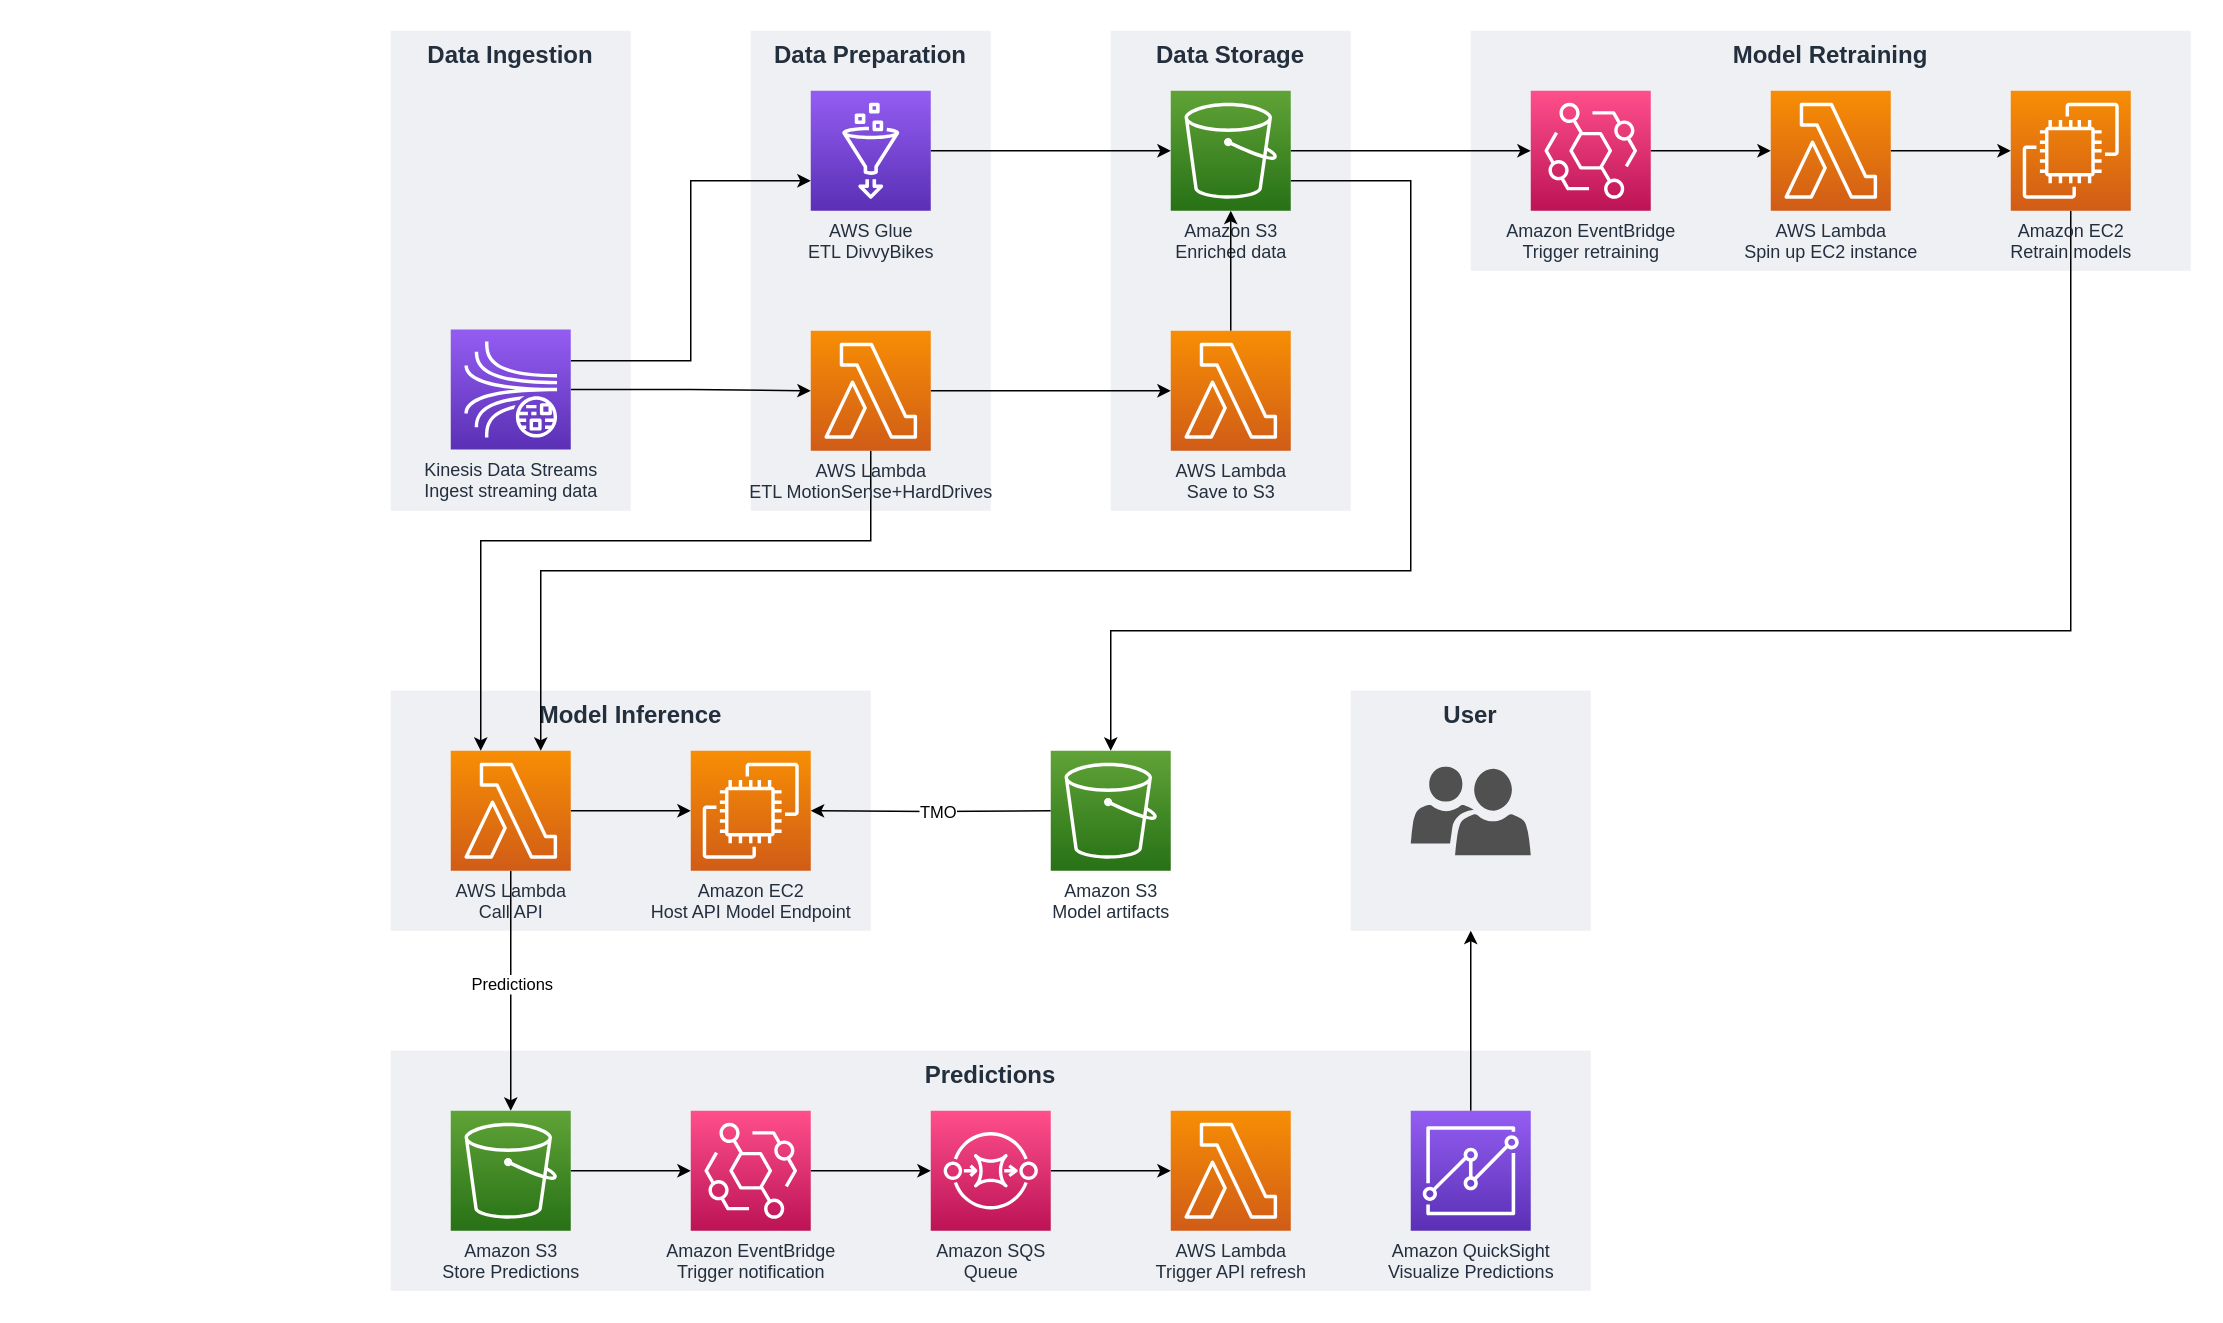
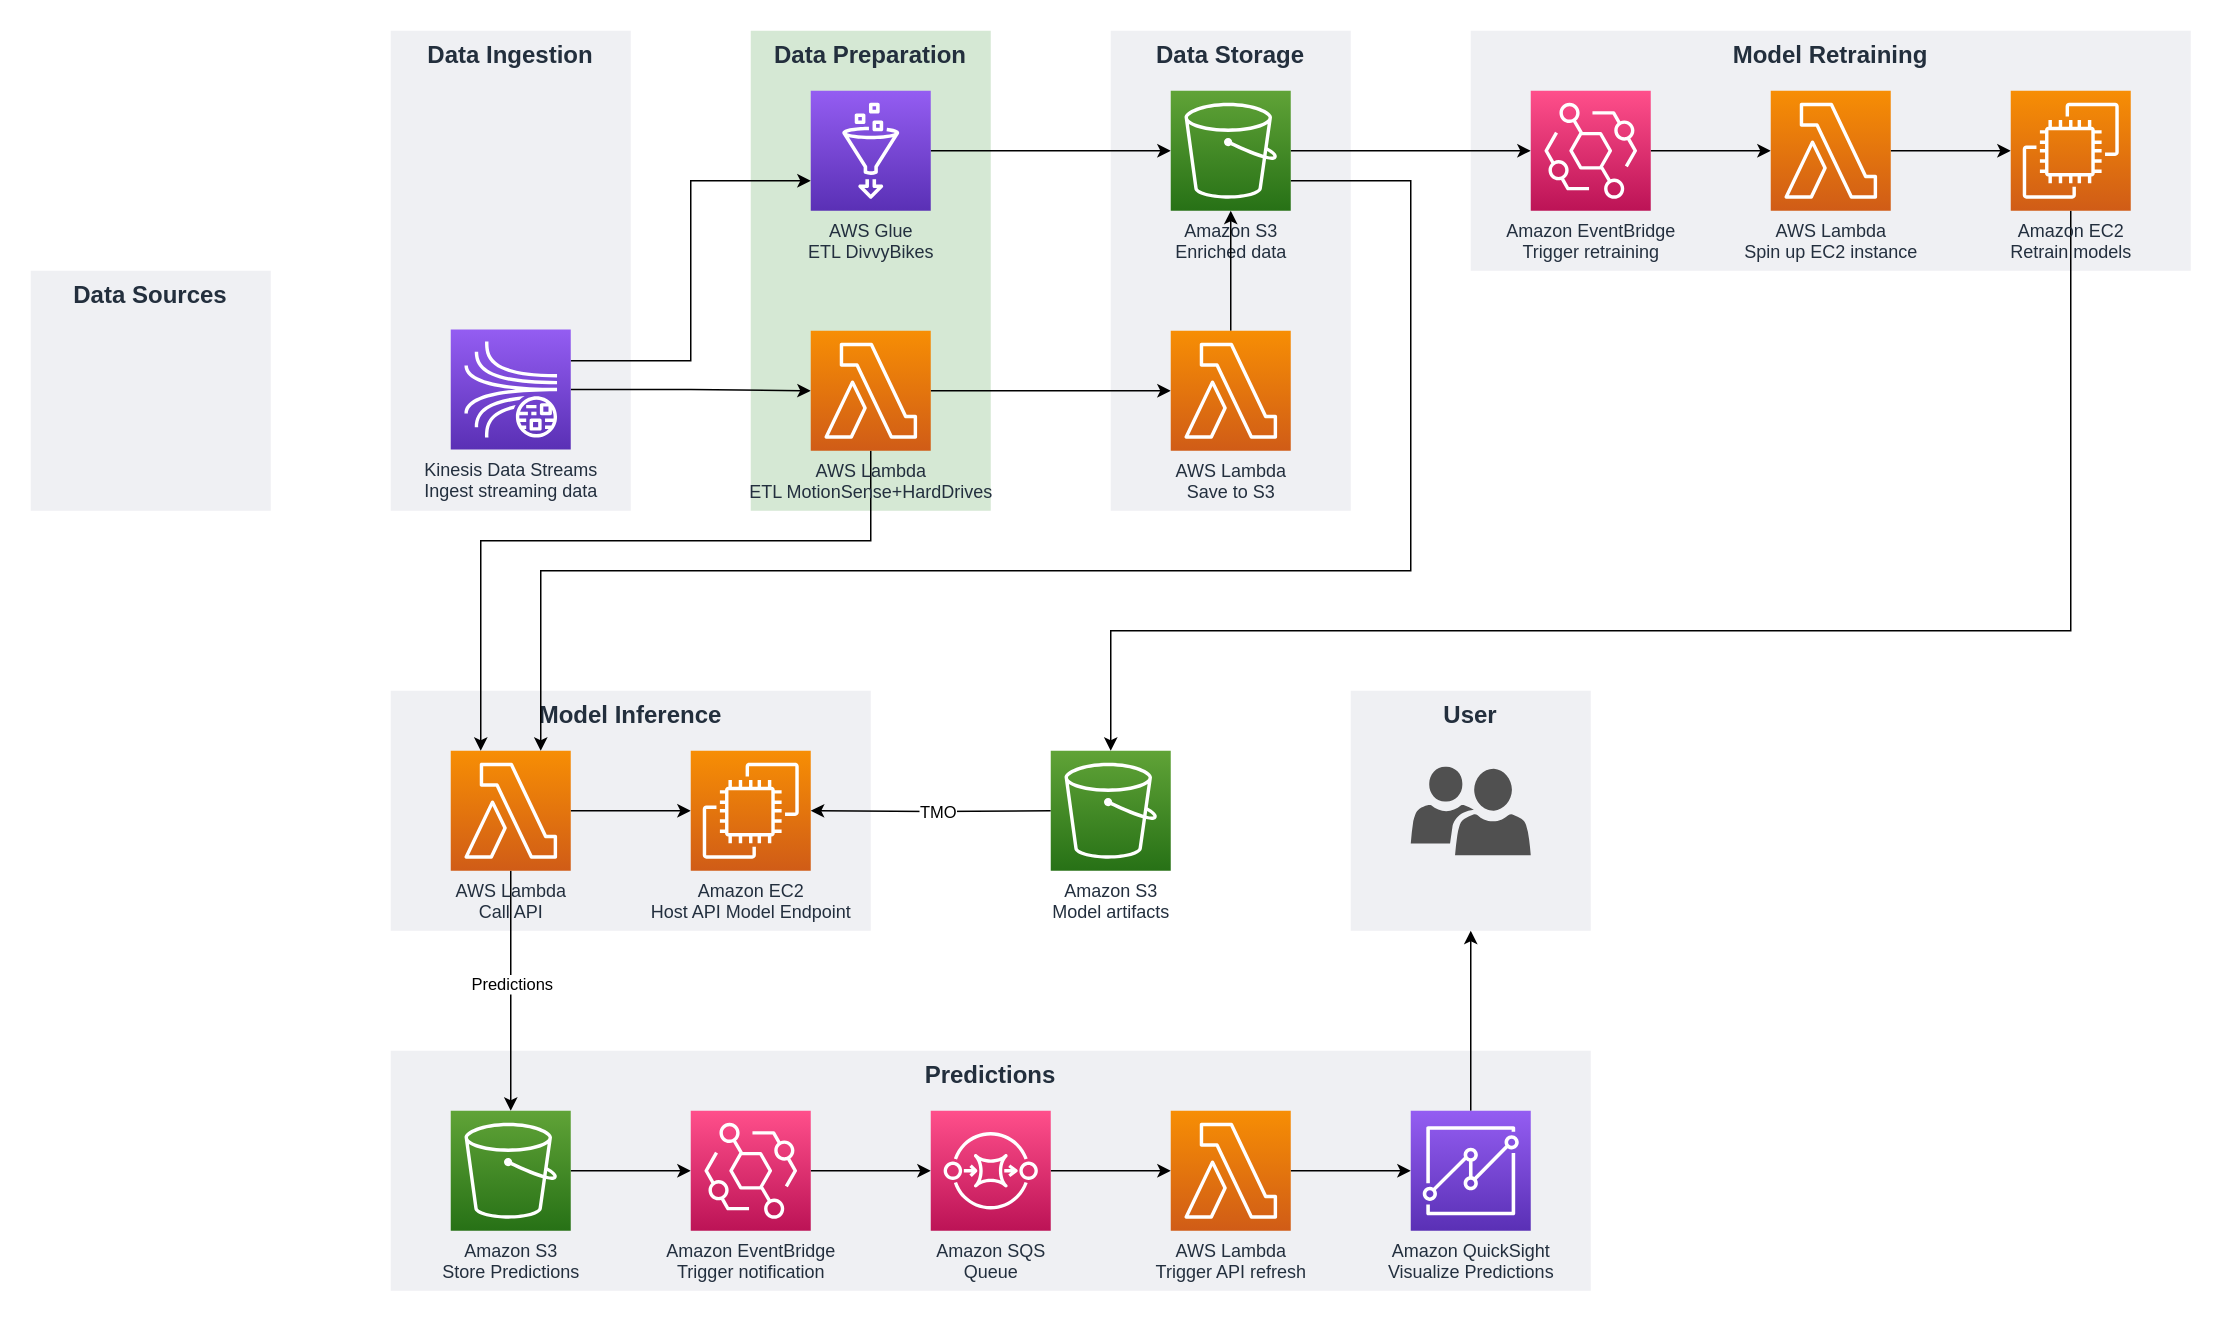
node "Data Preparation": fillcolor #eff0f3 -> #d5e8d4
node "Data Sources": added
edge "AWS Lambda Trigger API refresh" -> "Amazon QuickSight Visualize Predictions": added
